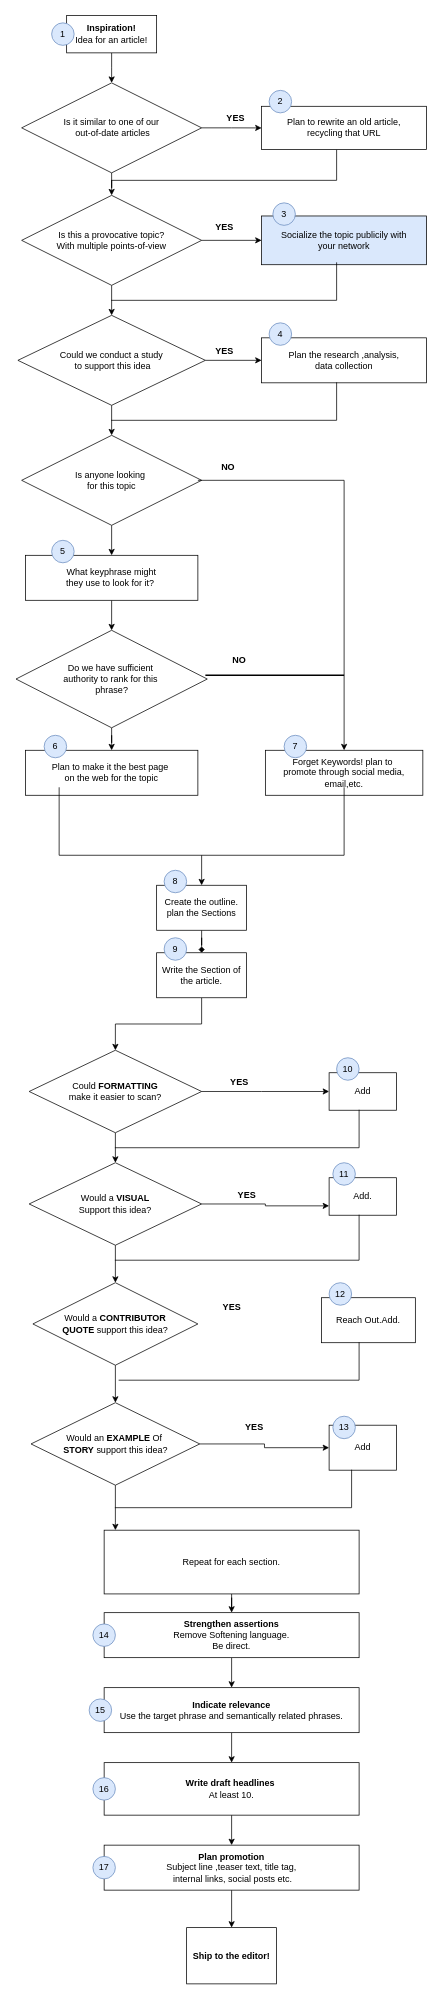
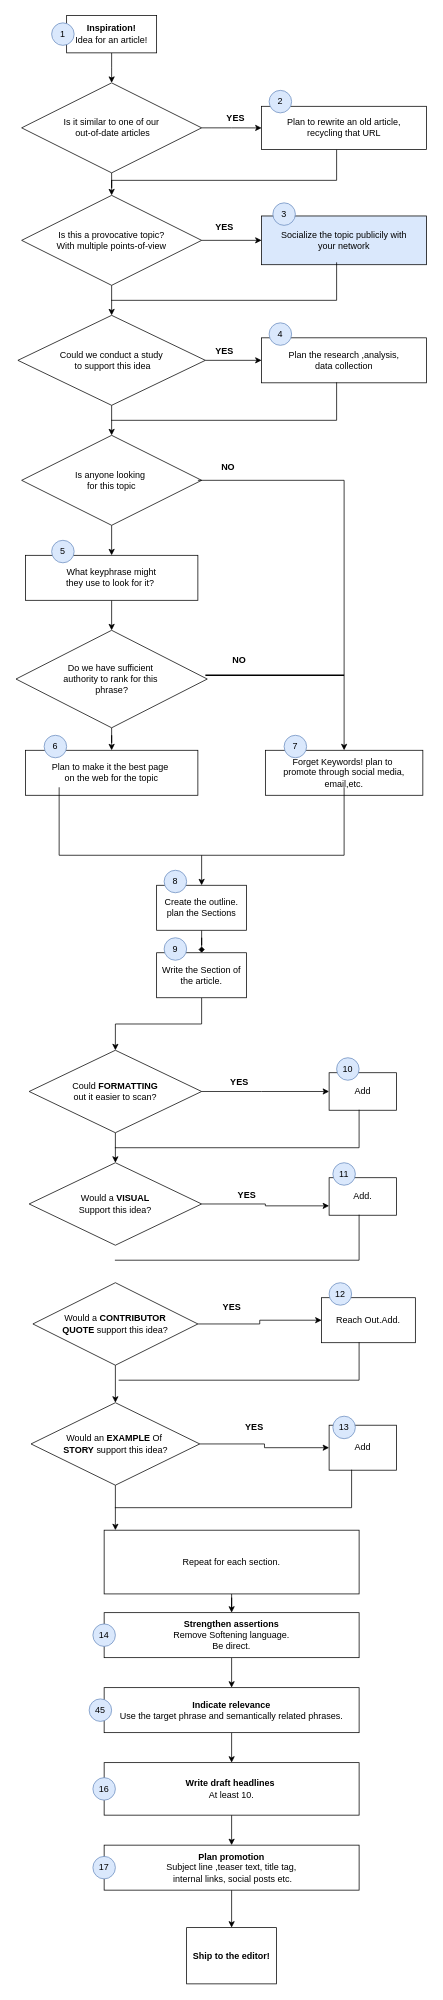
node "Could FORMATTING make it easier to scan?": label "Could FORMATTING make it easier to scan?" -> "Could FORMATTING out it easier to scan?"
edge "Would a VISUAL Support this idea?" -> "Would a CONTRIBUTOR QUOTE support this idea?": removed
edge "Would a CONTRIBUTOR QUOTE support this idea?" -> "Reach Out.Add.": added
node "15": label "15" -> "45"
